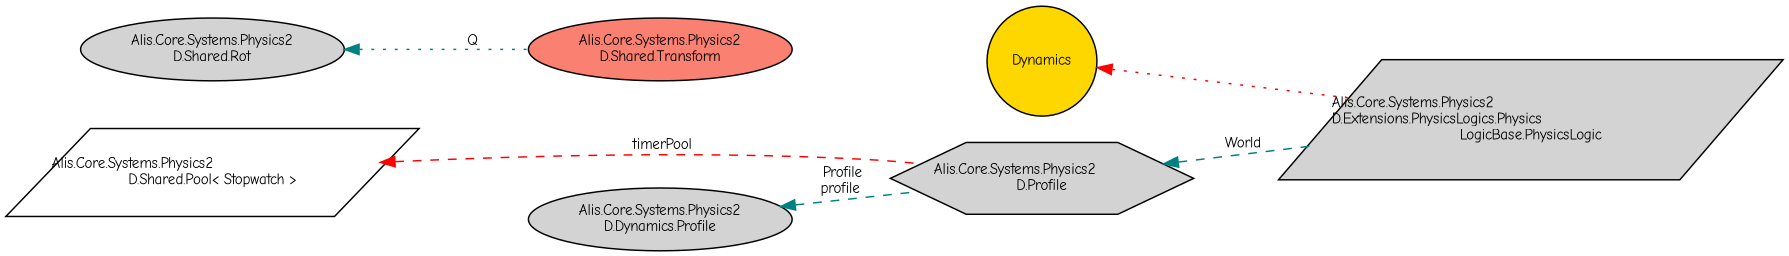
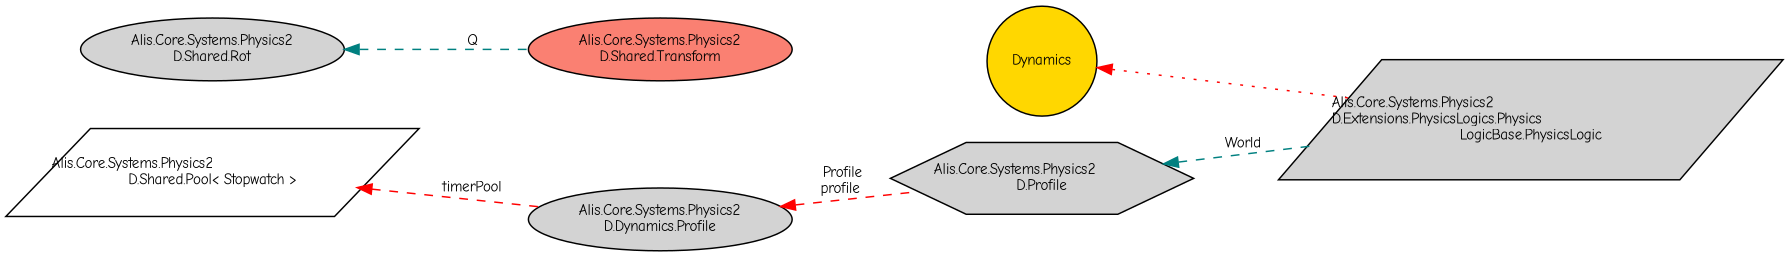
edge "Alis.Core.Systems.Physics2 D.Shared.Transform" -> "Alis.Core.Systems.Physics2 D.Shared.Rot": style dotted -> dashed
edge "Alis.Core.Systems.Physics2 D.Profile" -> "Alis.Core.Systems.Physics2 D.Shared.Pool< Stopwatch >": now "Alis.Core.Systems.Physics2 D.Dynamics.Profile" -> "Alis.Core.Systems.Physics2 D.Shared.Pool< Stopwatch >"
edge "Alis.Core.Systems.Physics2 D.Profile" -> "Alis.Core.Systems.Physics2 D.Dynamics.Profile": color teal -> red
